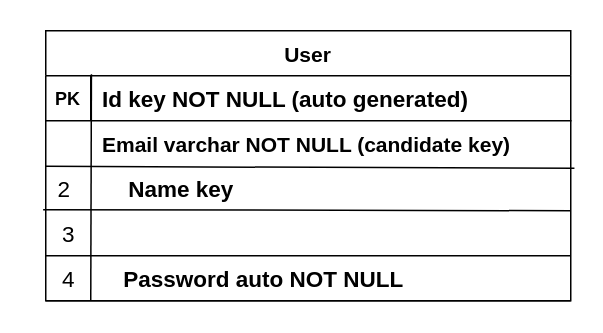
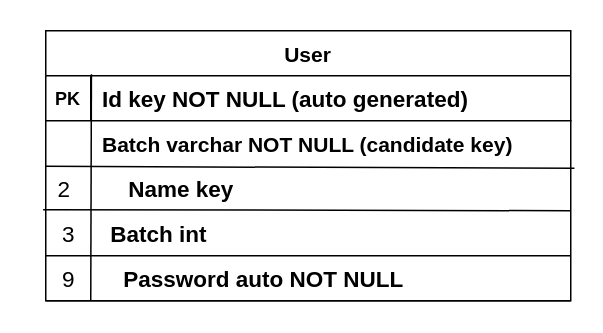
node "Email varchar NOT NULL (candidate key)": label "Email varchar NOT NULL (candidate key)" -> "Batch varchar NOT NULL (candidate key)"
node "Batch int": added
node "4": label "4" -> "9"
